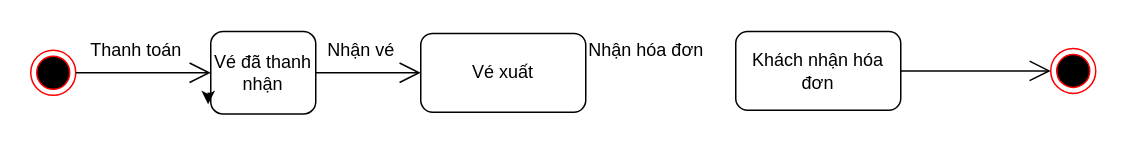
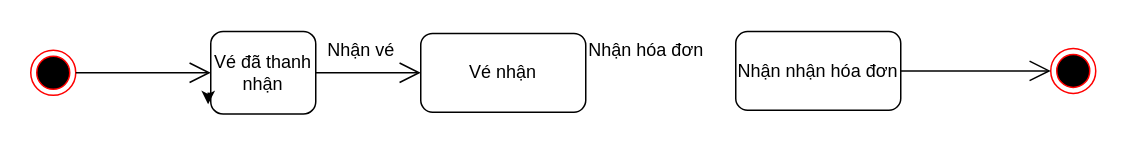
node "Thanh toán": removed
node "Khách nhận hóa đơn": label "Khách nhận hóa đơn" -> "Nhận nhận hóa đơn"
node "Vé xuất": label "Vé xuất" -> "Vé nhận"
